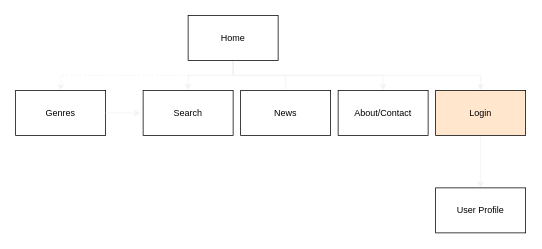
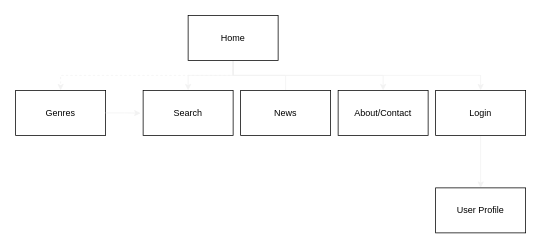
node "Login": fillcolor #ffe6cc -> #ffffff
